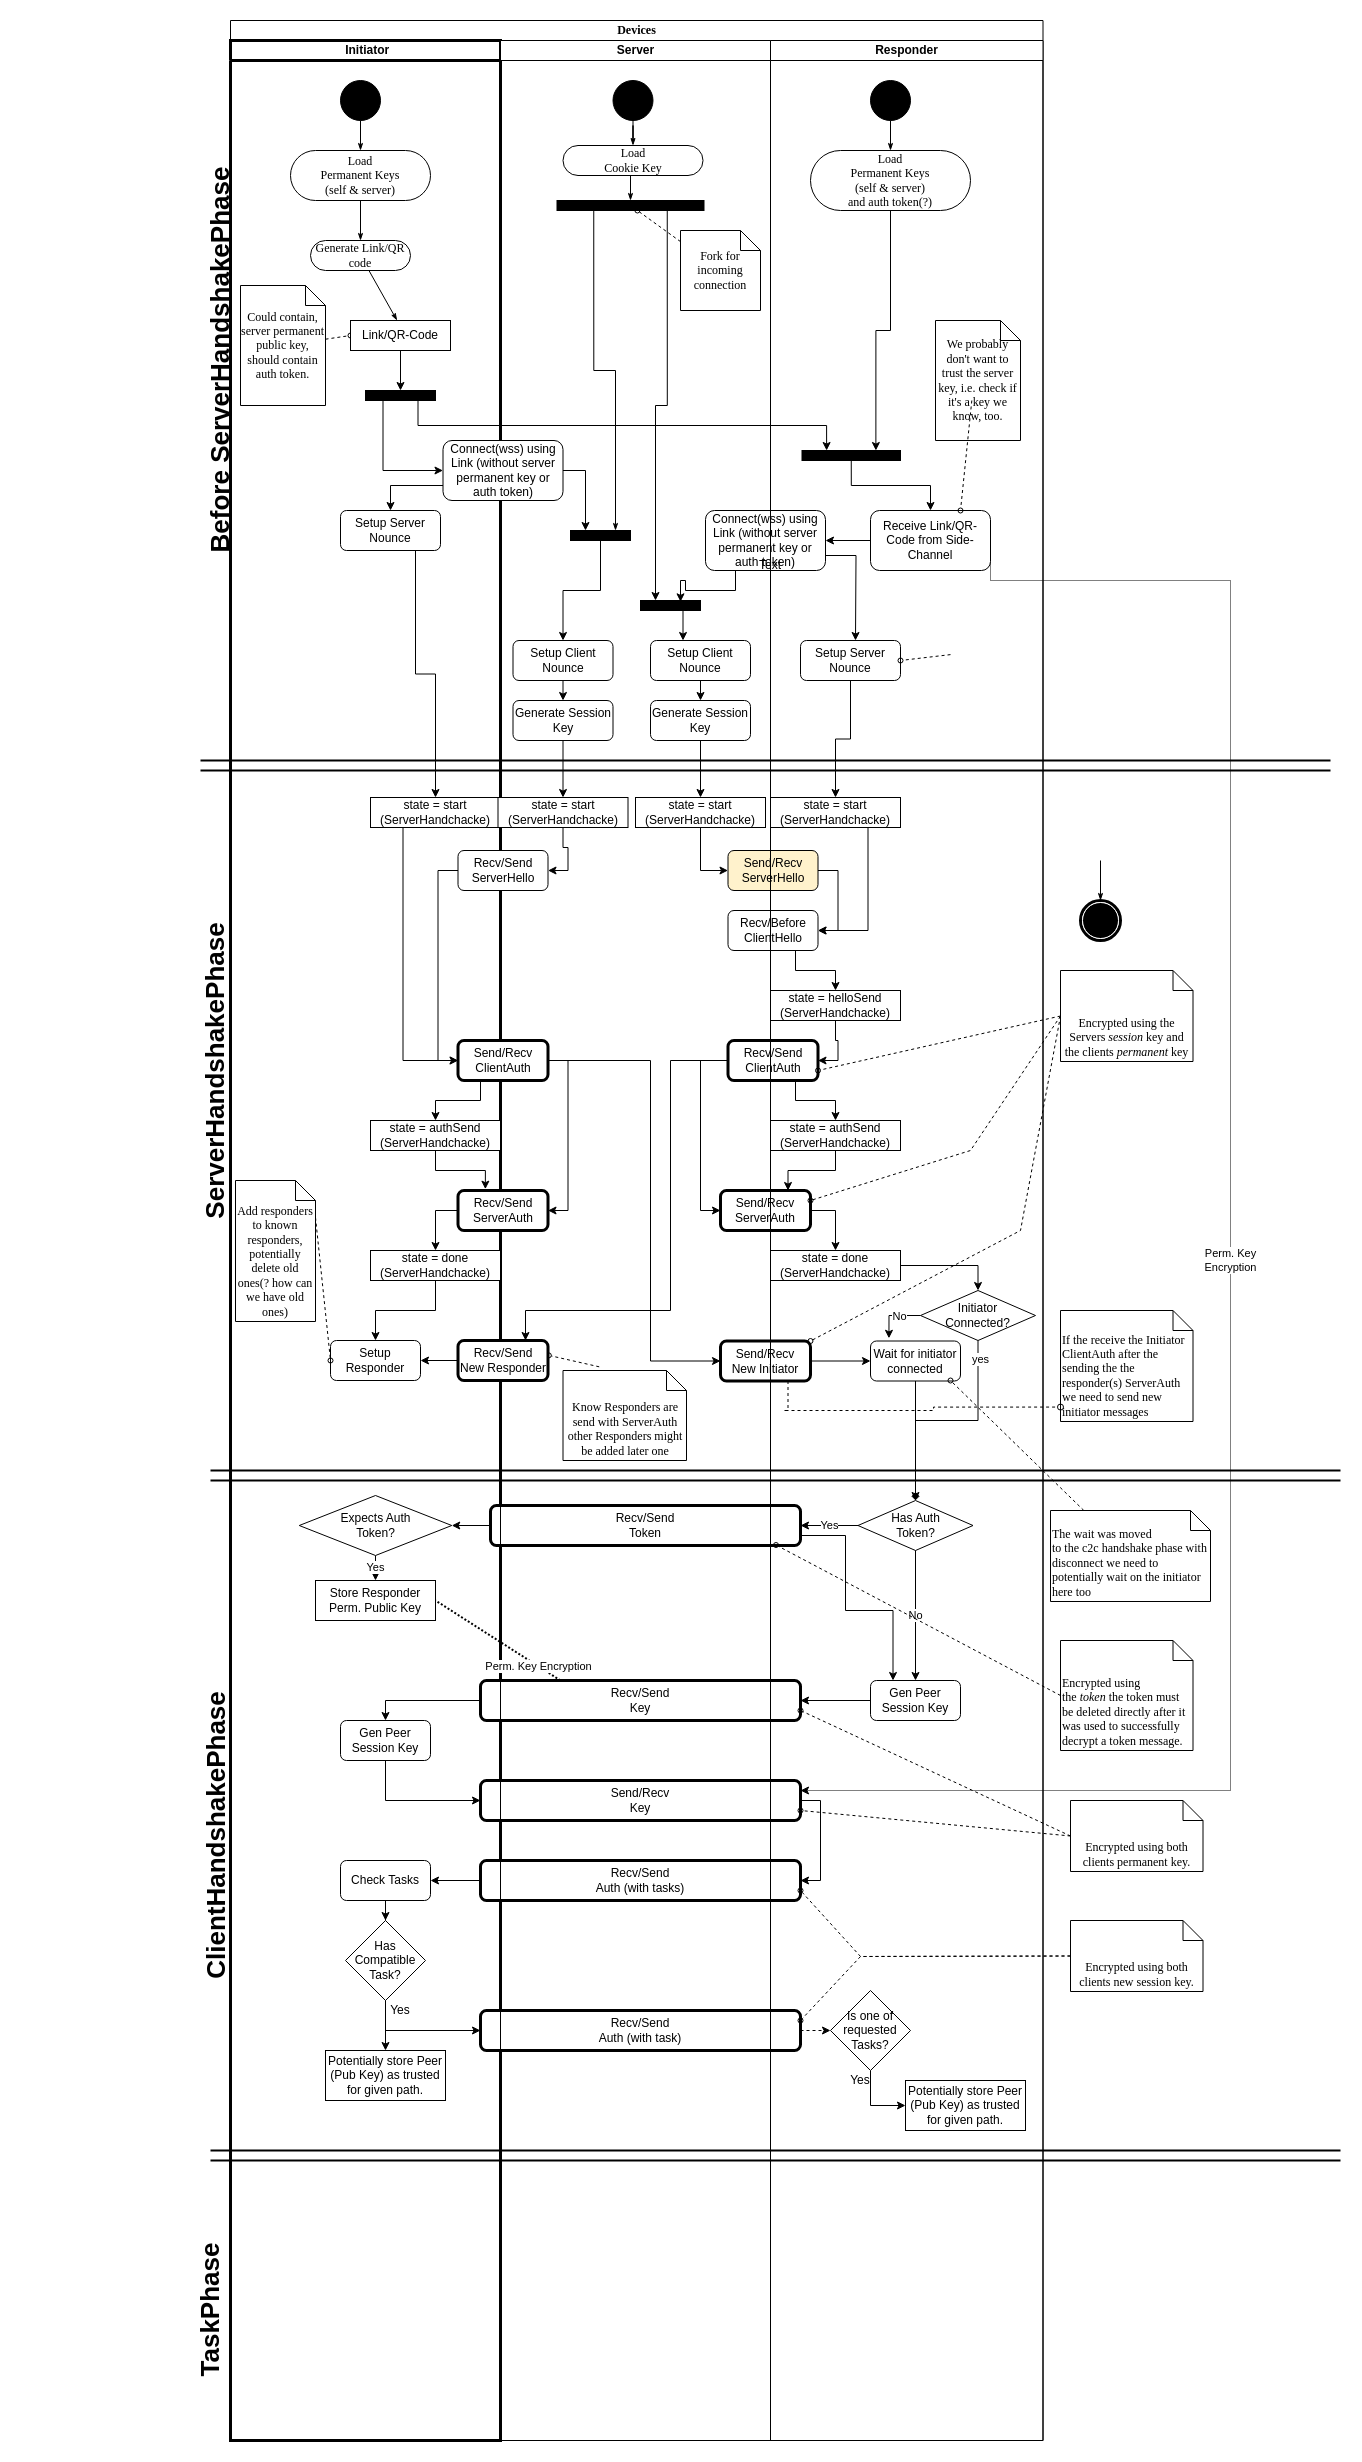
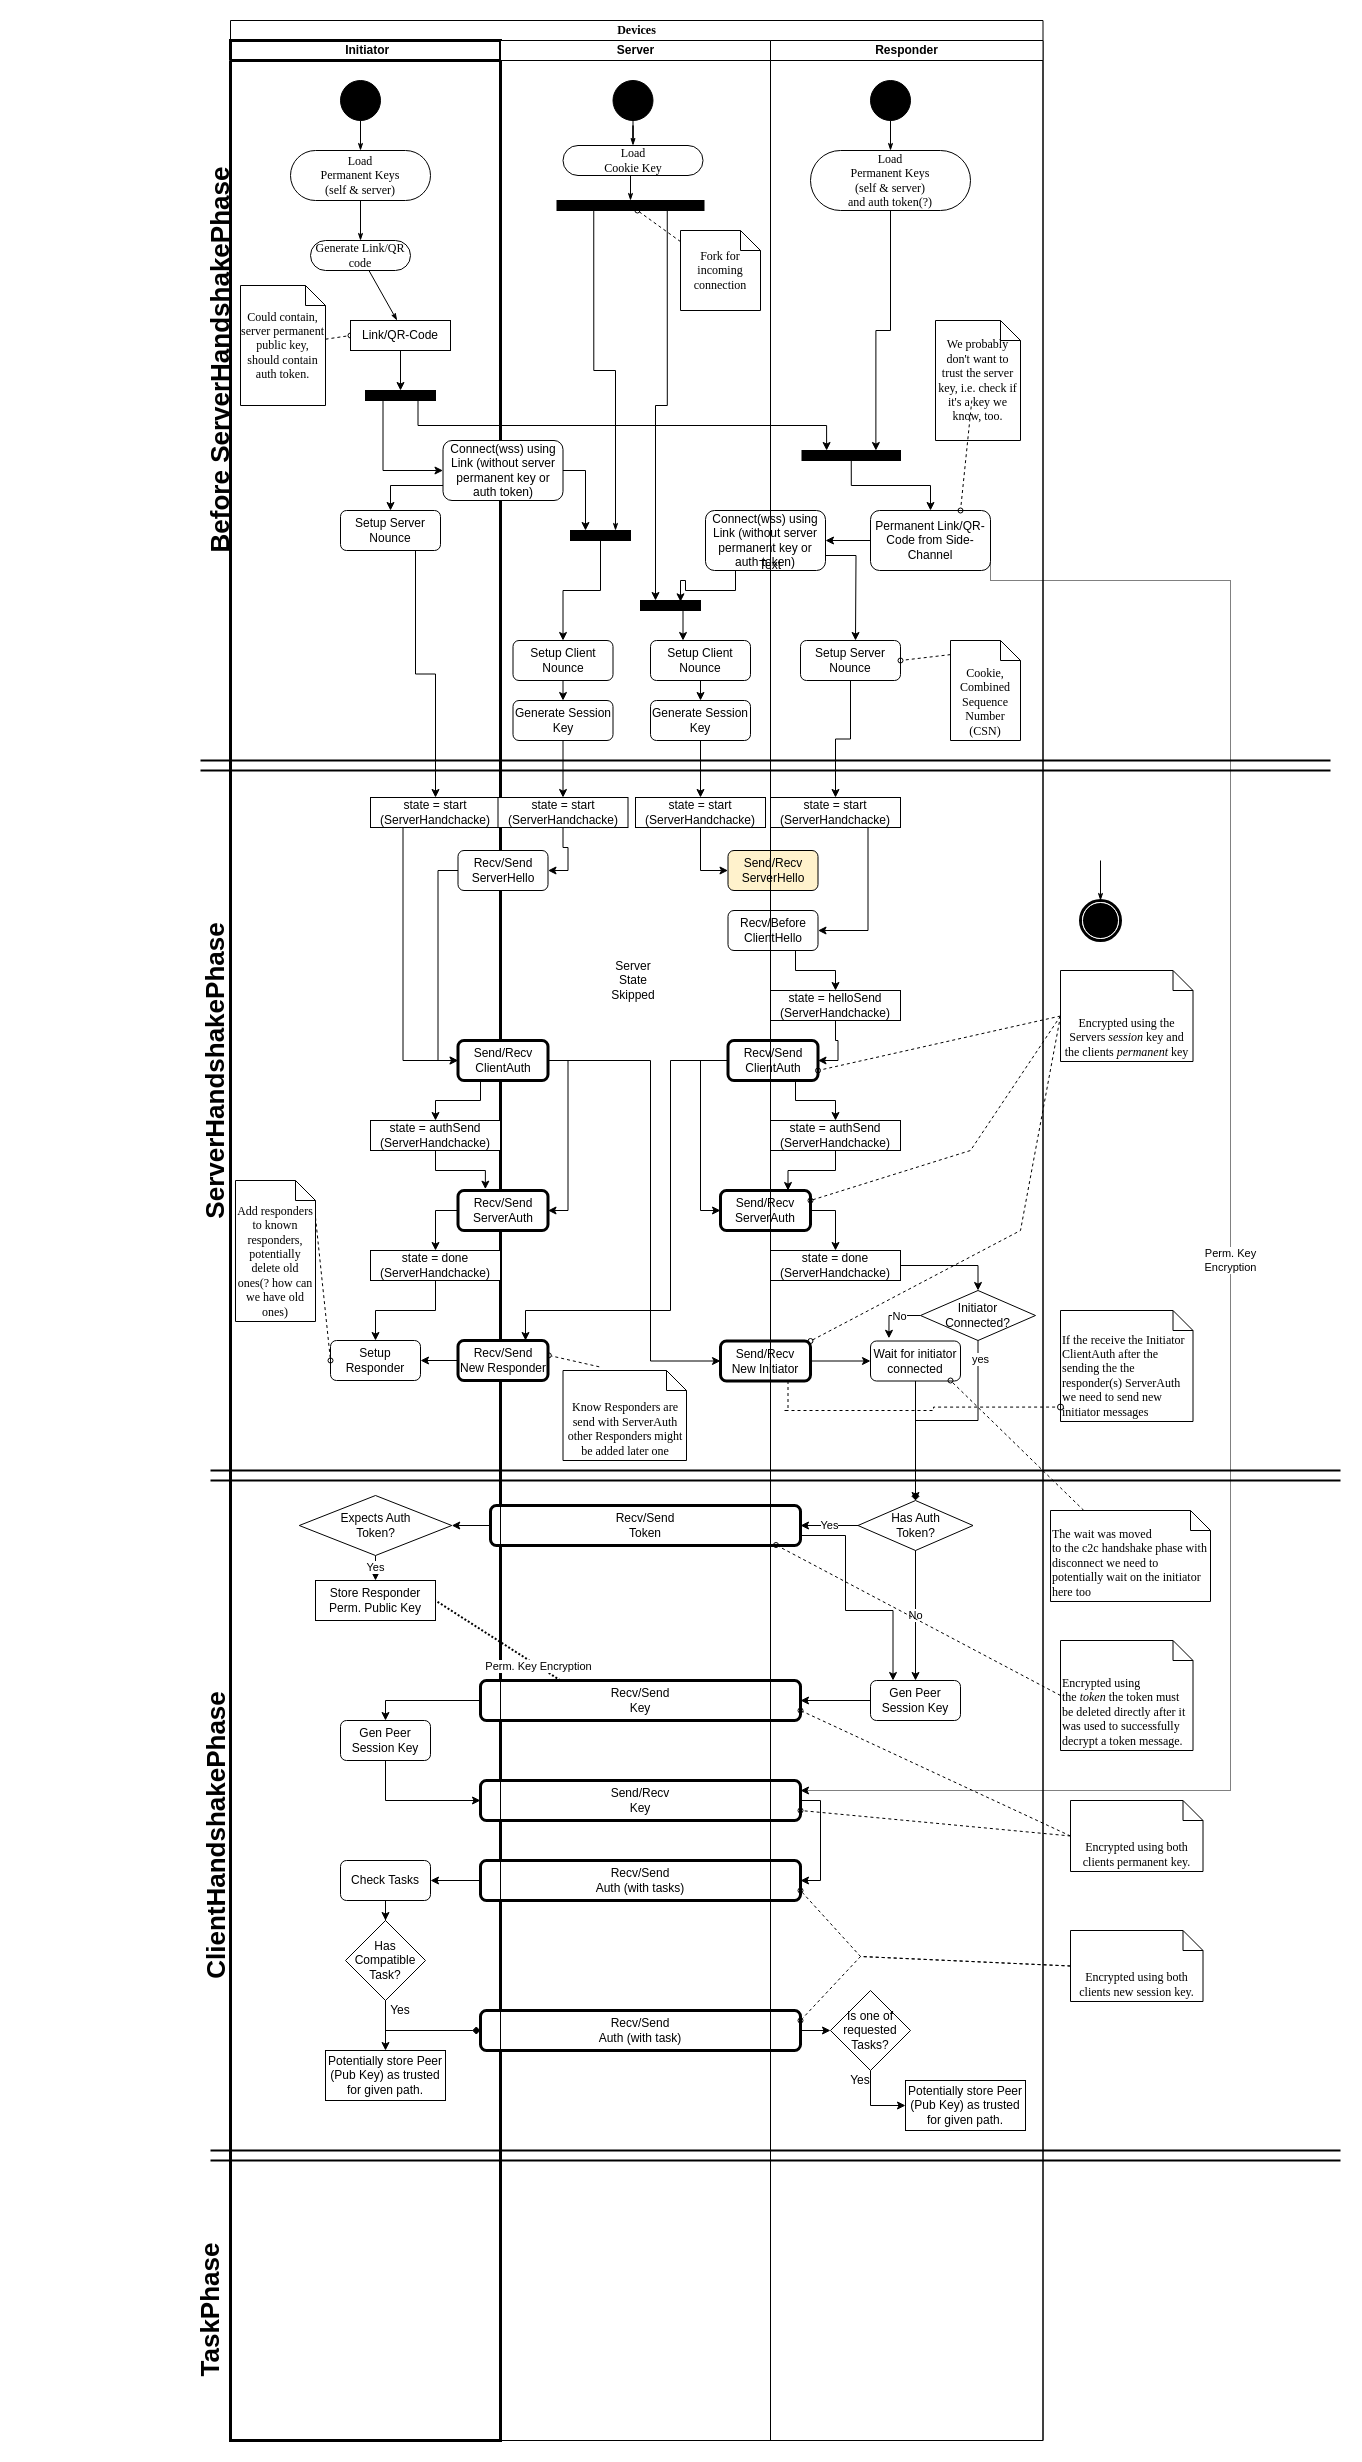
node "Receive Link/QR-Code from Side-Channel": label "Receive Link/QR-Code from Side-Channel" -> "Permanent Link/QR-Code from Side-Channel"
node "Cookie, Combined Sequence Number (CSN)": added
edge "Send/Recv ServerHello" -> "Recv/Before ClientHello": removed
node "Server State Skipped": added
node "Encrypted using both clients new session key.": moved (1137, 1956) -> (1137, 1966)
edge "Has Compatible Task?" -> "Recv/Send Auth (with task)": arrowhead classic -> diamond
edge "Recv/Send Auth (with task)" -> "Is one of requested Tasks?": style dashed -> solid
